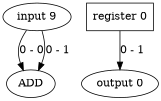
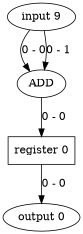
edge "register 0" -> "output 0": label "0 - 1" -> "0 - 0"
edge "ADD" -> "register 0": added, label "0 - 0"
